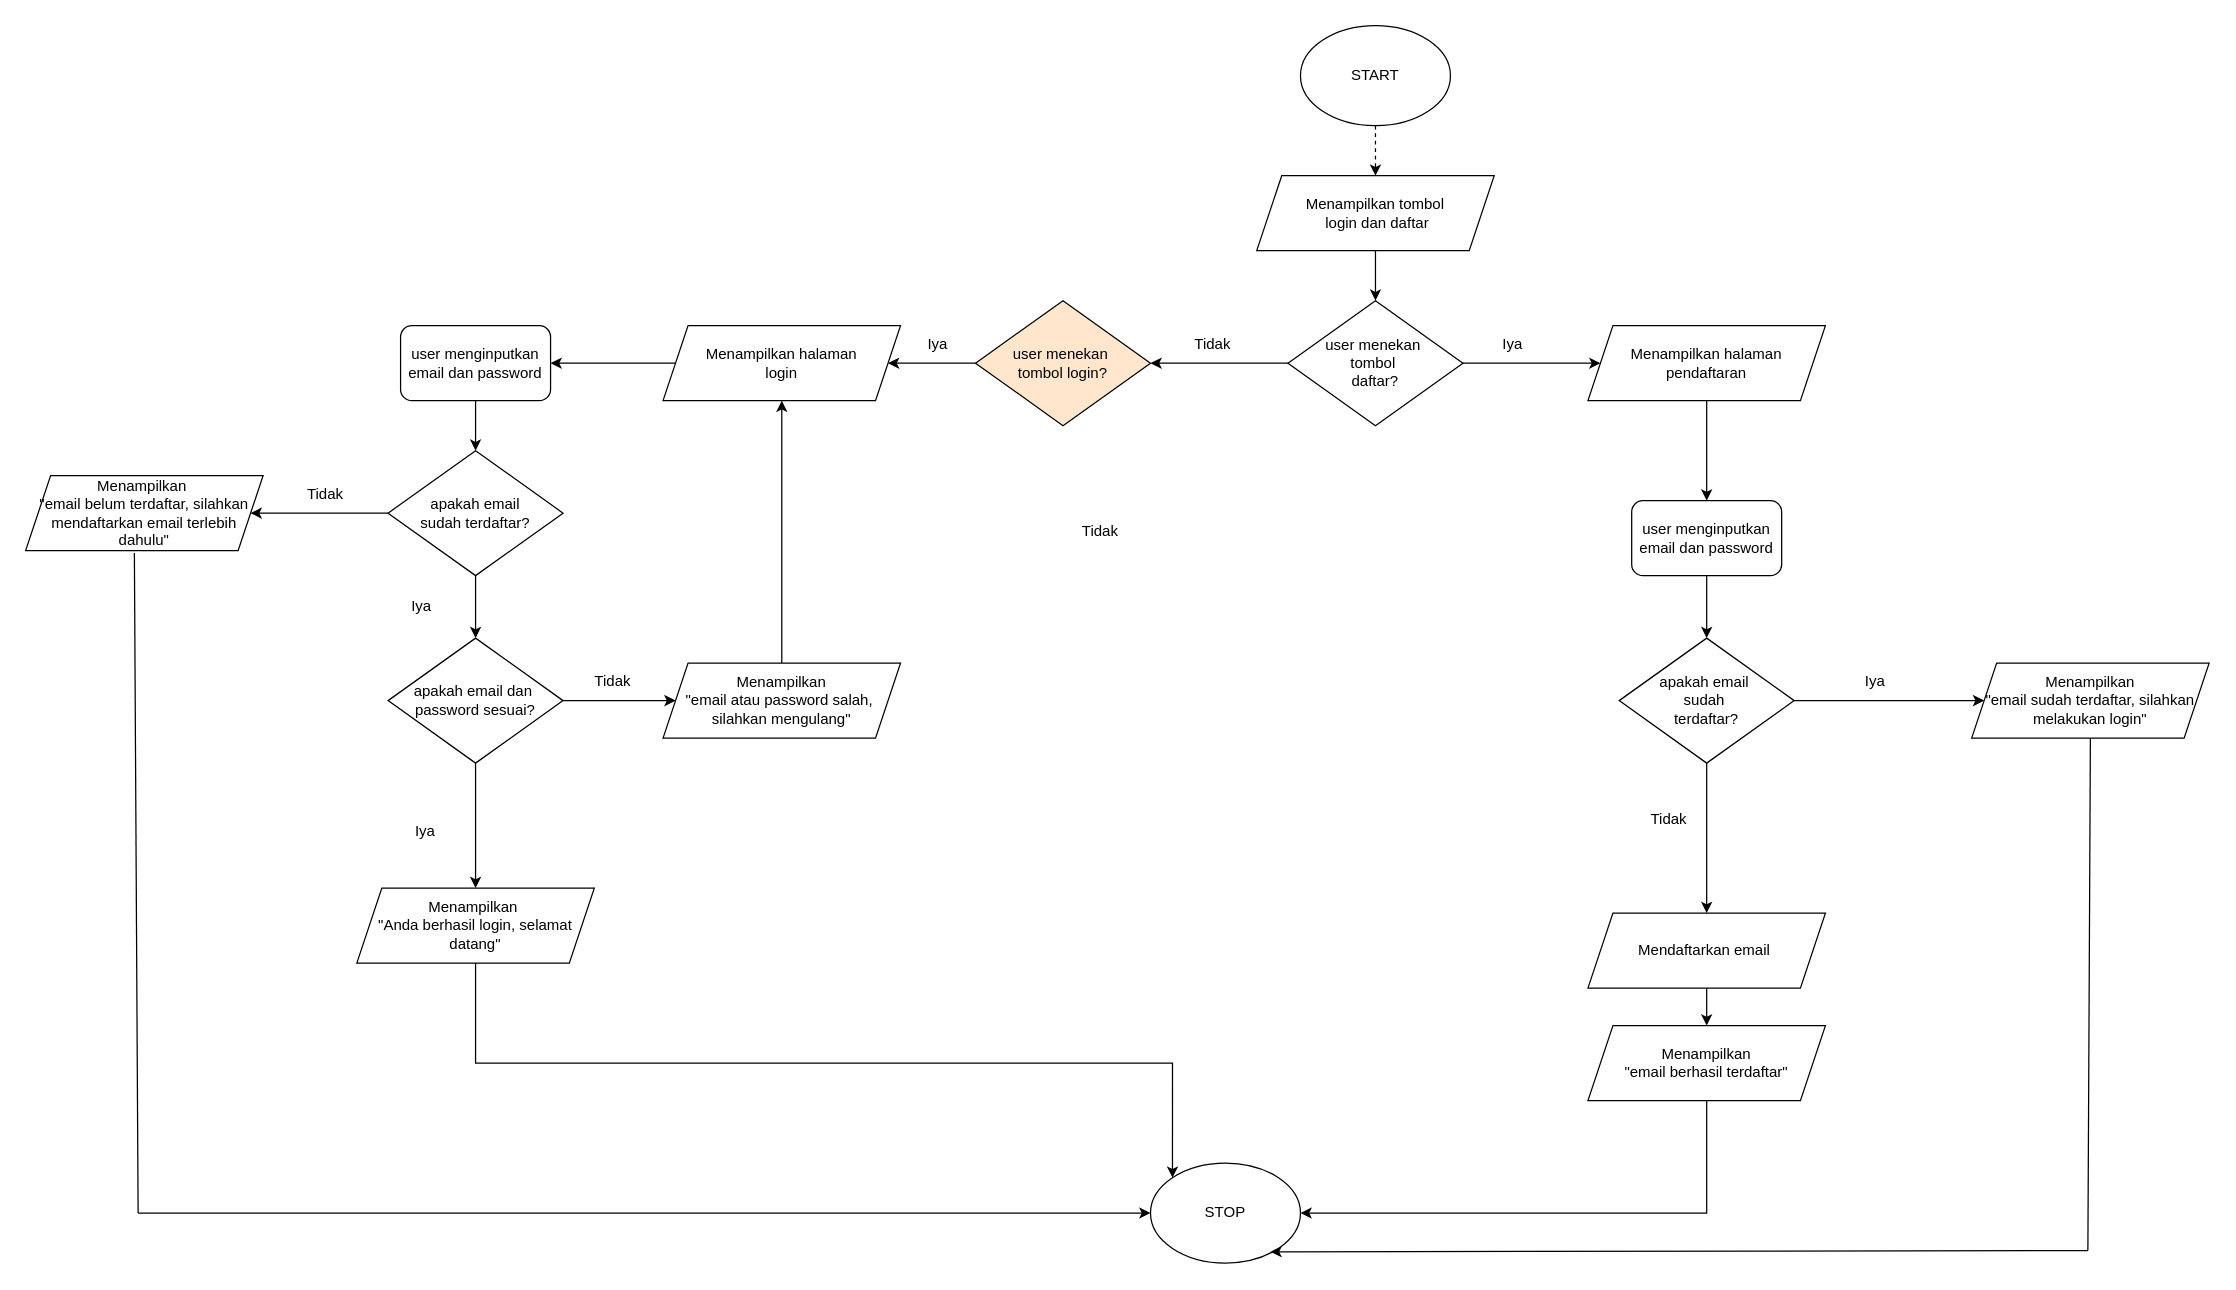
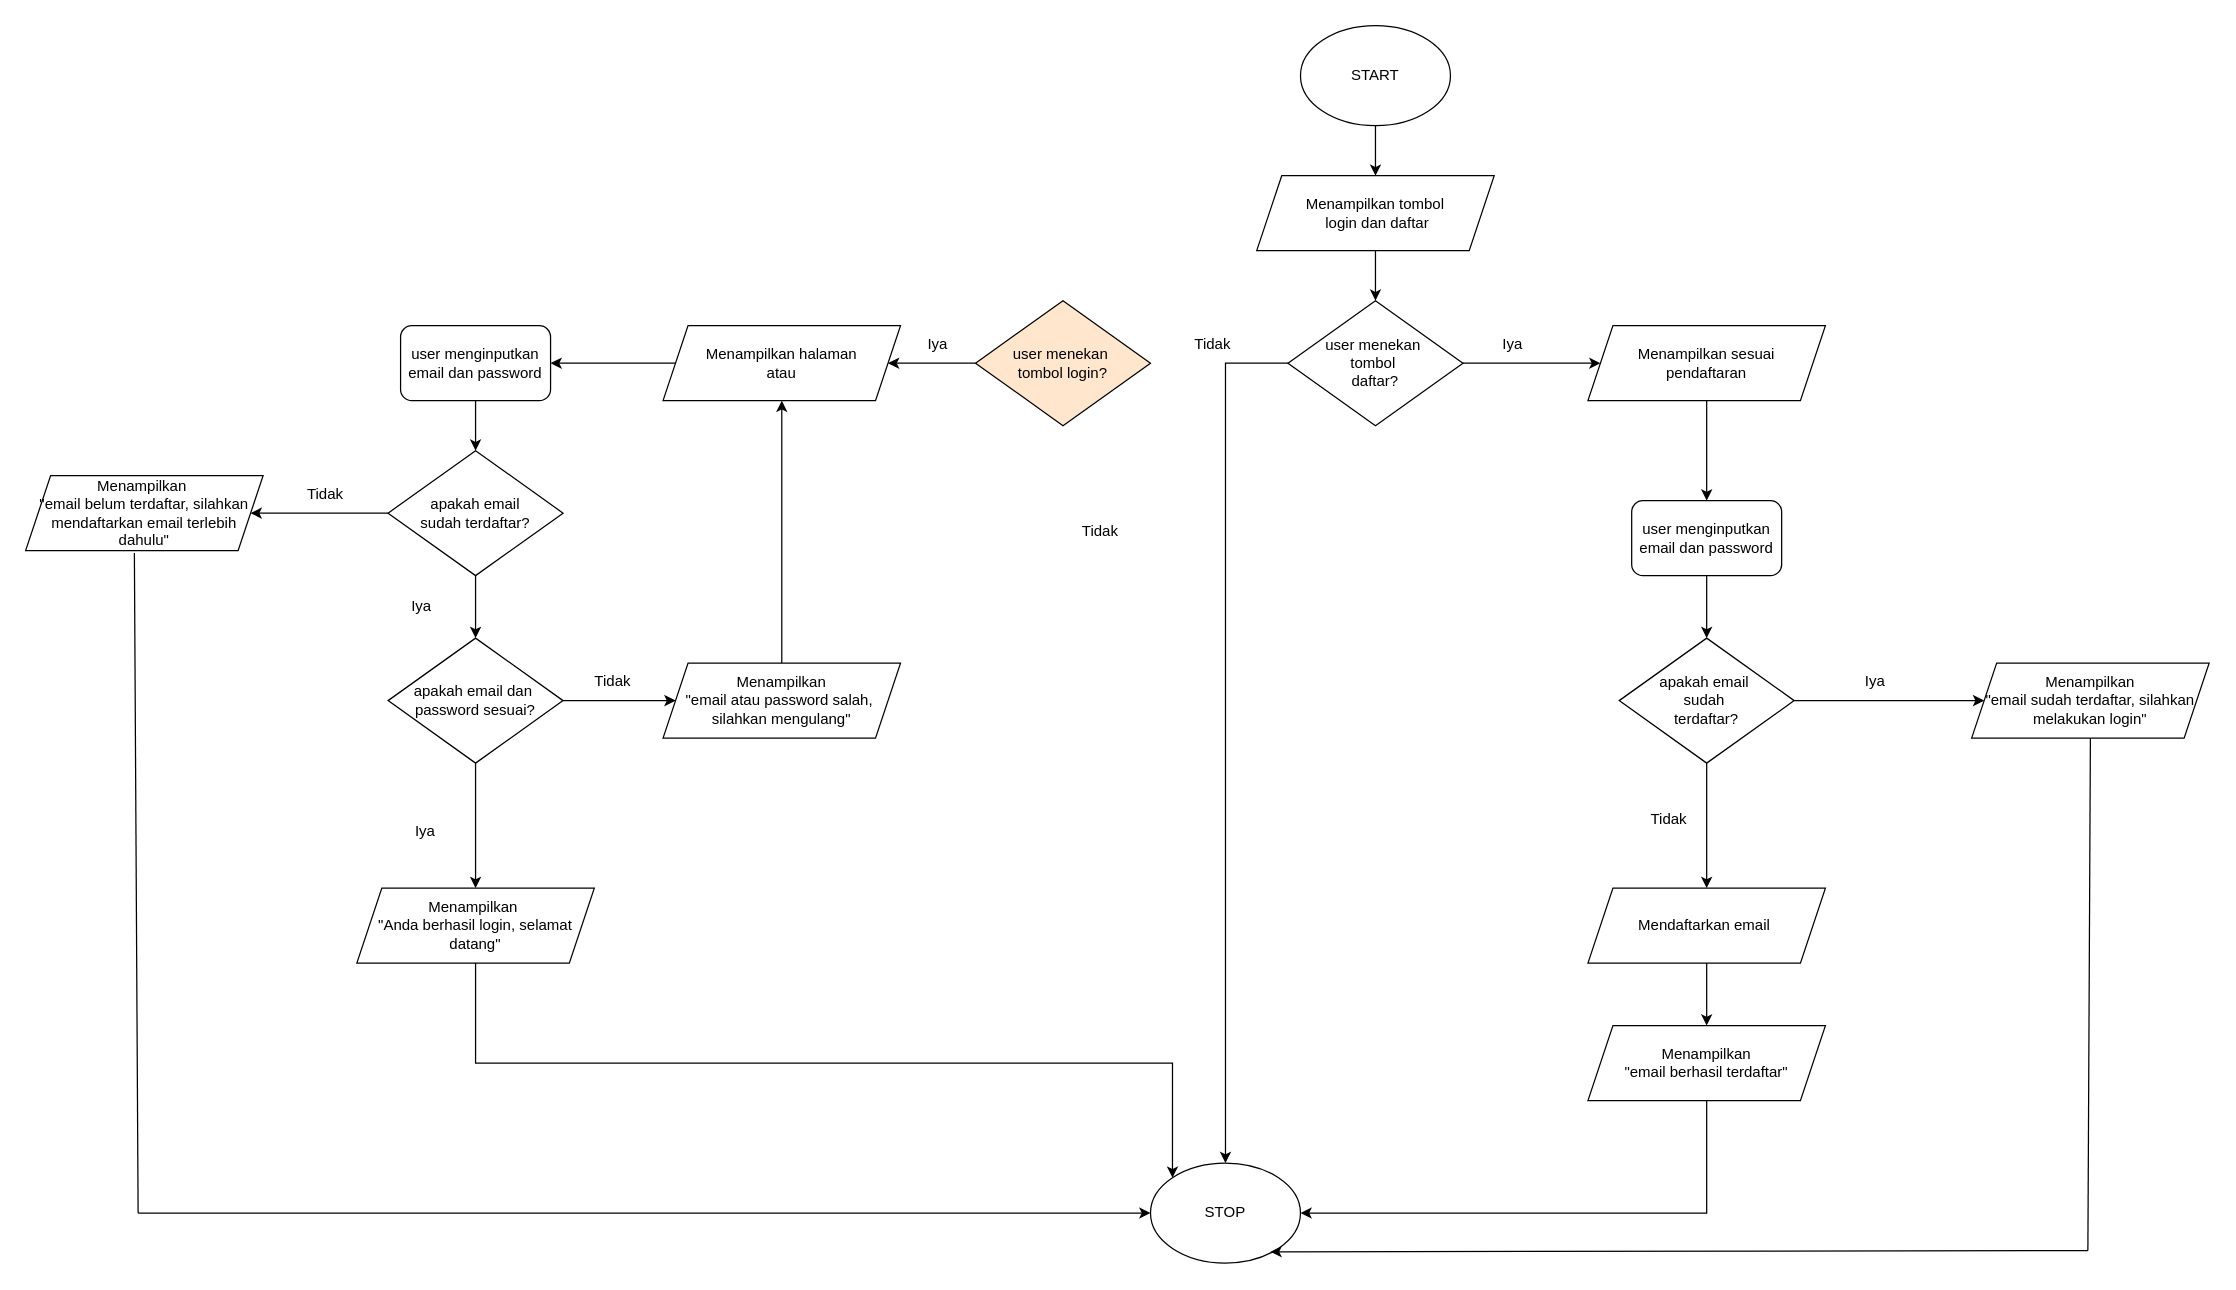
edge "START" -> "Menampilkan tombol login dan daftar": style dashed -> solid
node "Menampilkan halaman login": label "Menampilkan halaman login" -> "Menampilkan halaman atau"
edge "user menekan tombol daftar?" -> "user menekan tombol login?": now "user menekan tombol daftar?" -> "STOP"
node "Menampilkan halaman pendaftaran": label "Menampilkan halaman pendaftaran" -> "Menampilkan sesuai pendaftaran"
node "Mendaftarkan email": moved (1707, 951) -> (1707, 926)
